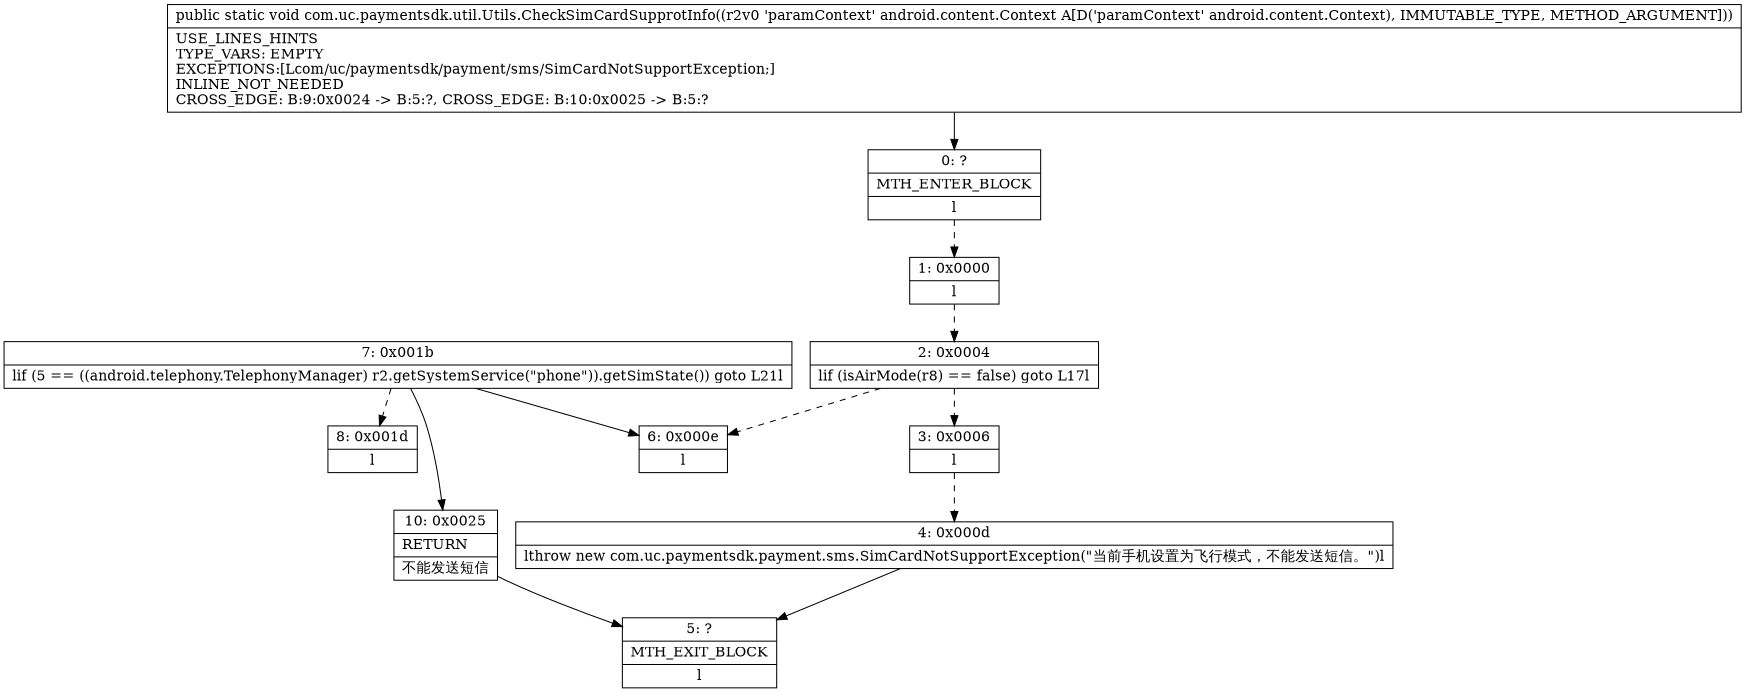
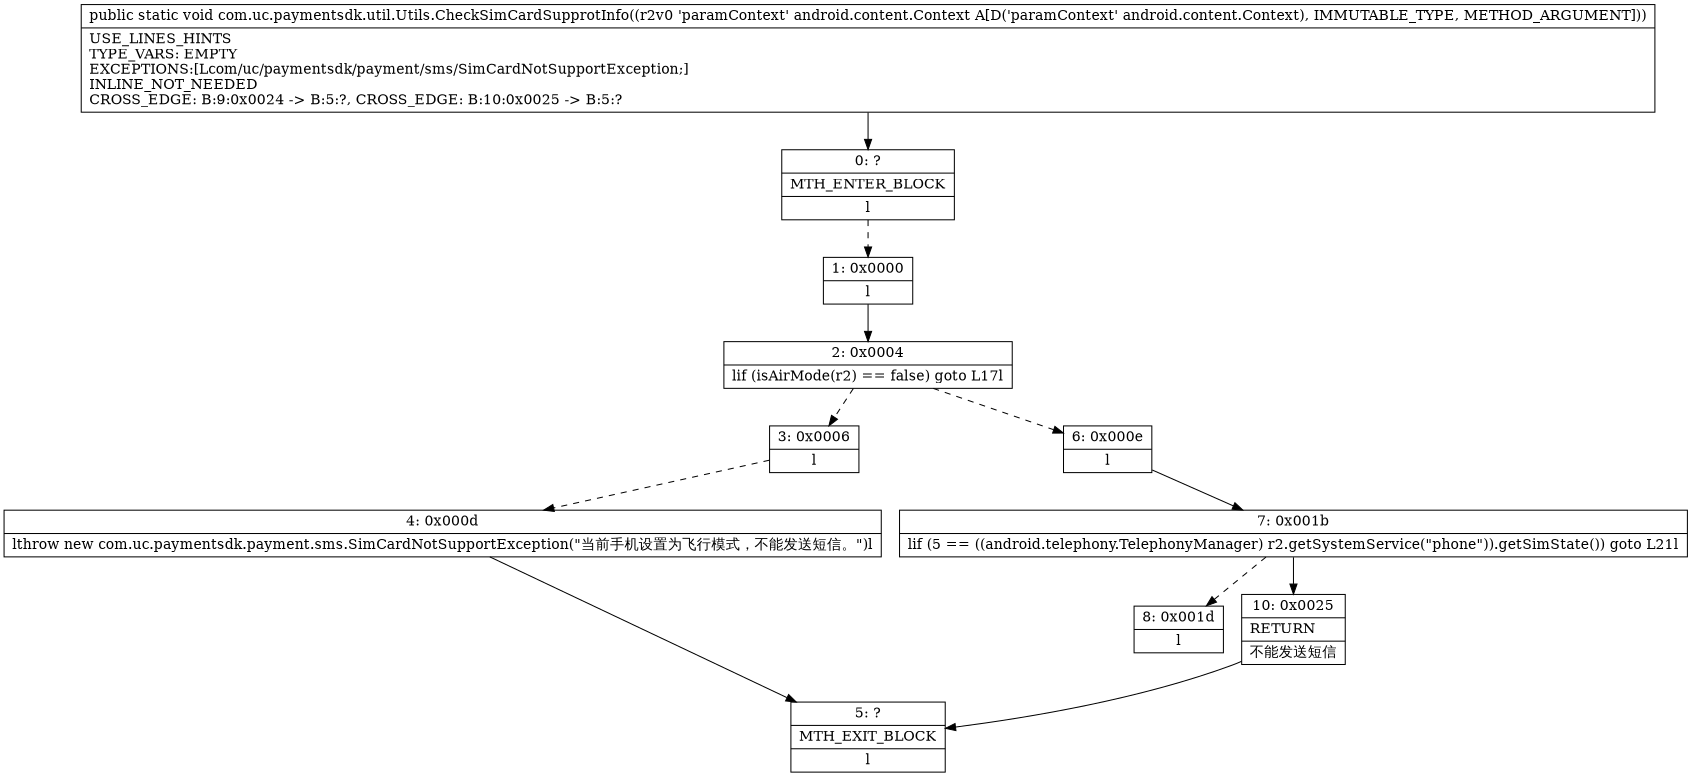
edge "1: 0x0000" -> "2: 0x0004": style dashed -> solid
node "2: 0x0004": text "lif (isAirMode(r8) == false) goto L17l" -> "lif (isAirMode(r2) == false) goto L17l"
edge "7: 0x001b" -> "6: 0x000e": reversed
